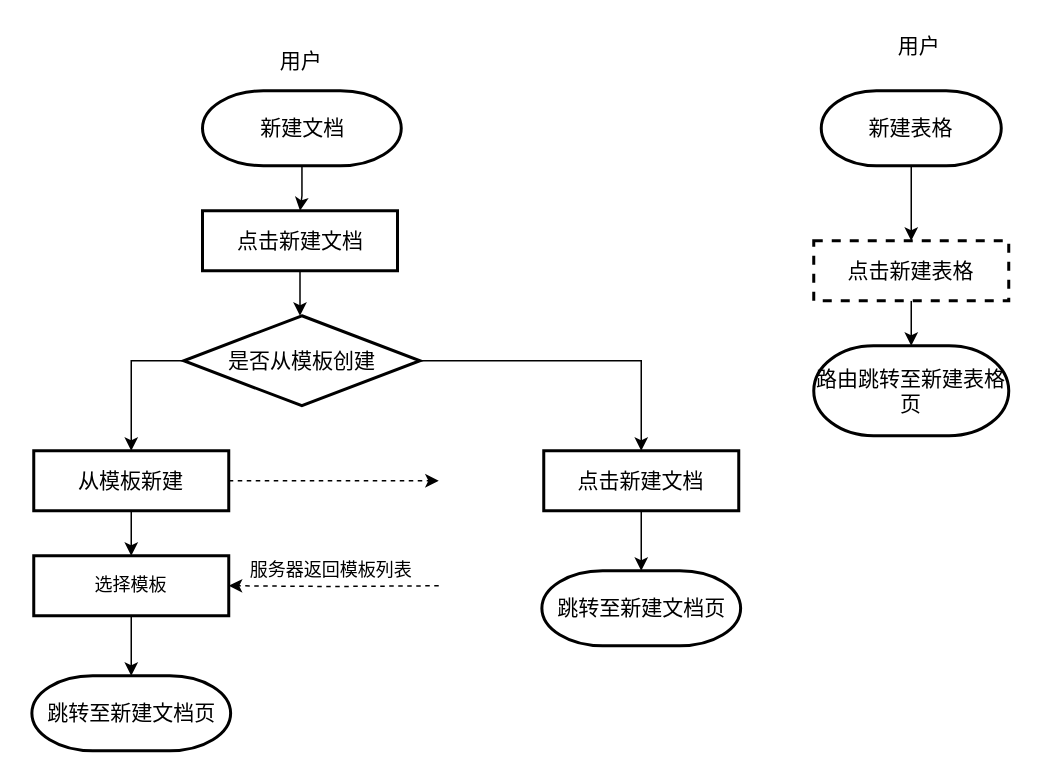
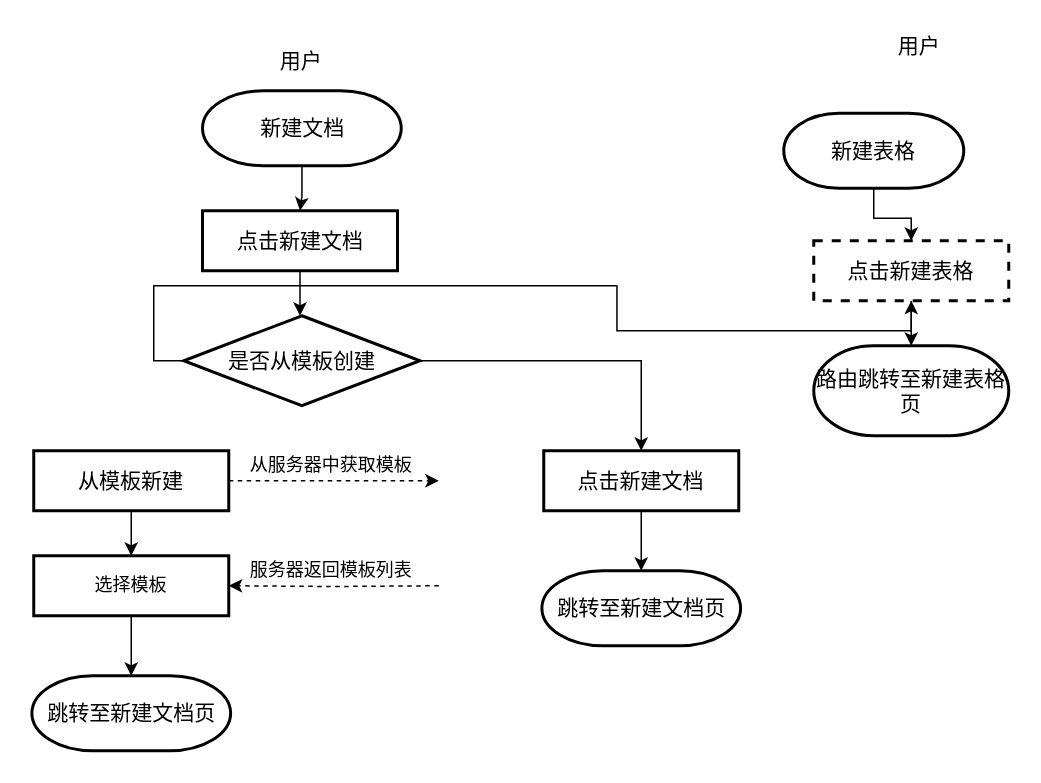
node "新建表格": moved (911, 128) -> (874, 151)
edge "是否从模板创建" -> "从模板新建": now "是否从模板创建" -> "点击新建表格"
node "从服务器中获取模板": added
